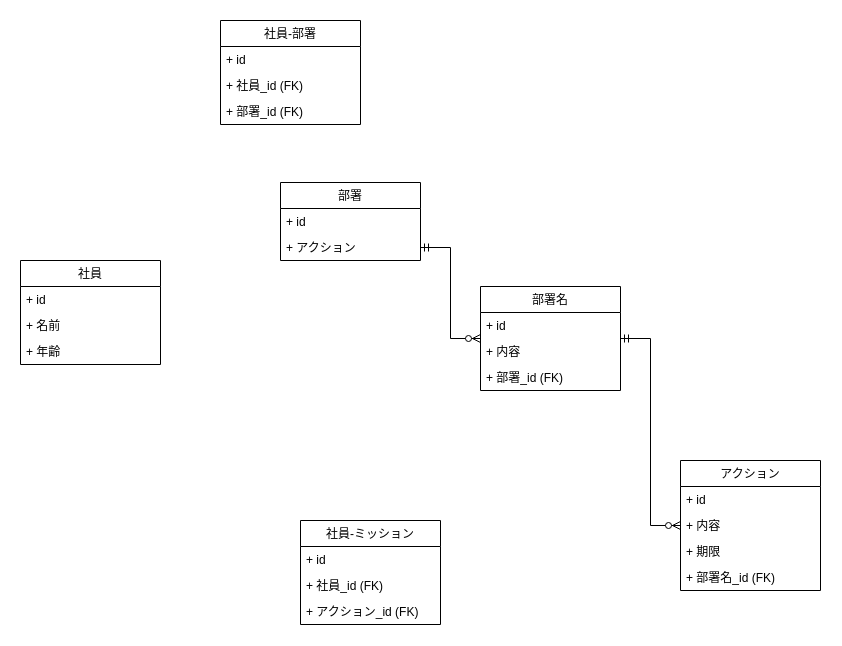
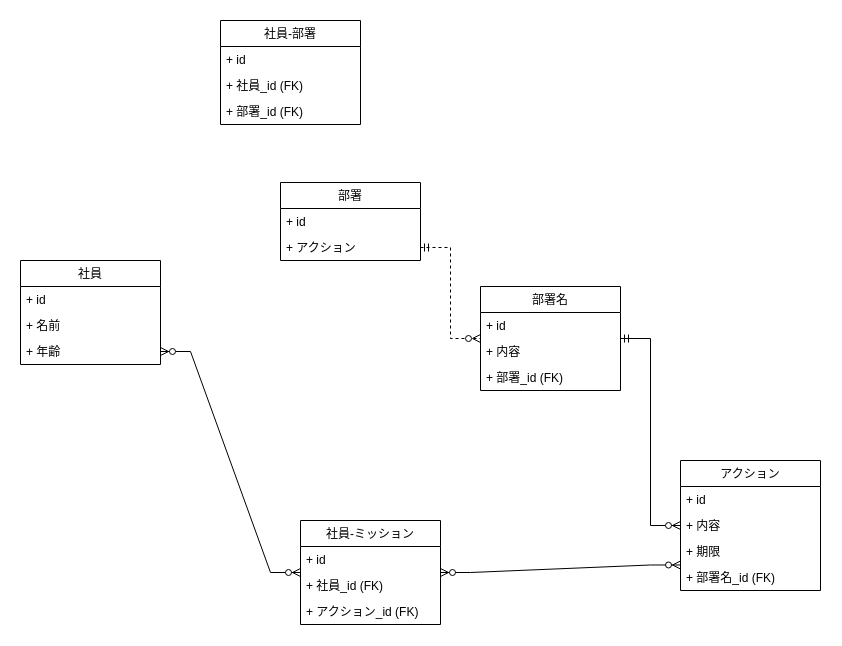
edge "+ アクション" -- "部署名": style solid -> dashed
edge "+ 年齢" -- "社員-ミッション": added
edge "+ 期限" -- "社員-ミッション": added
